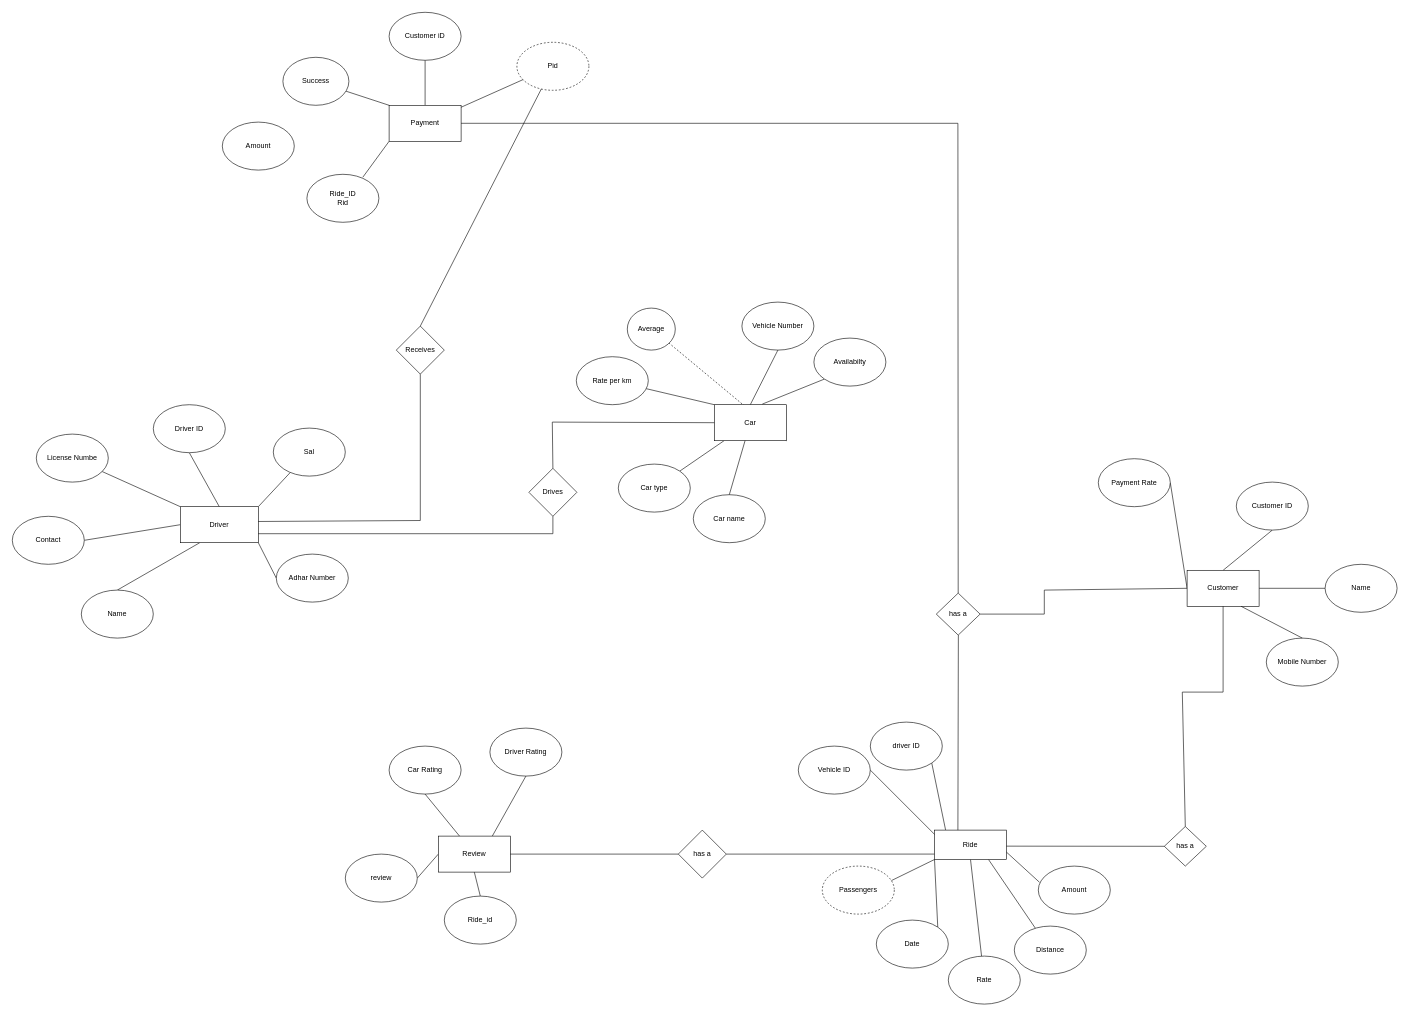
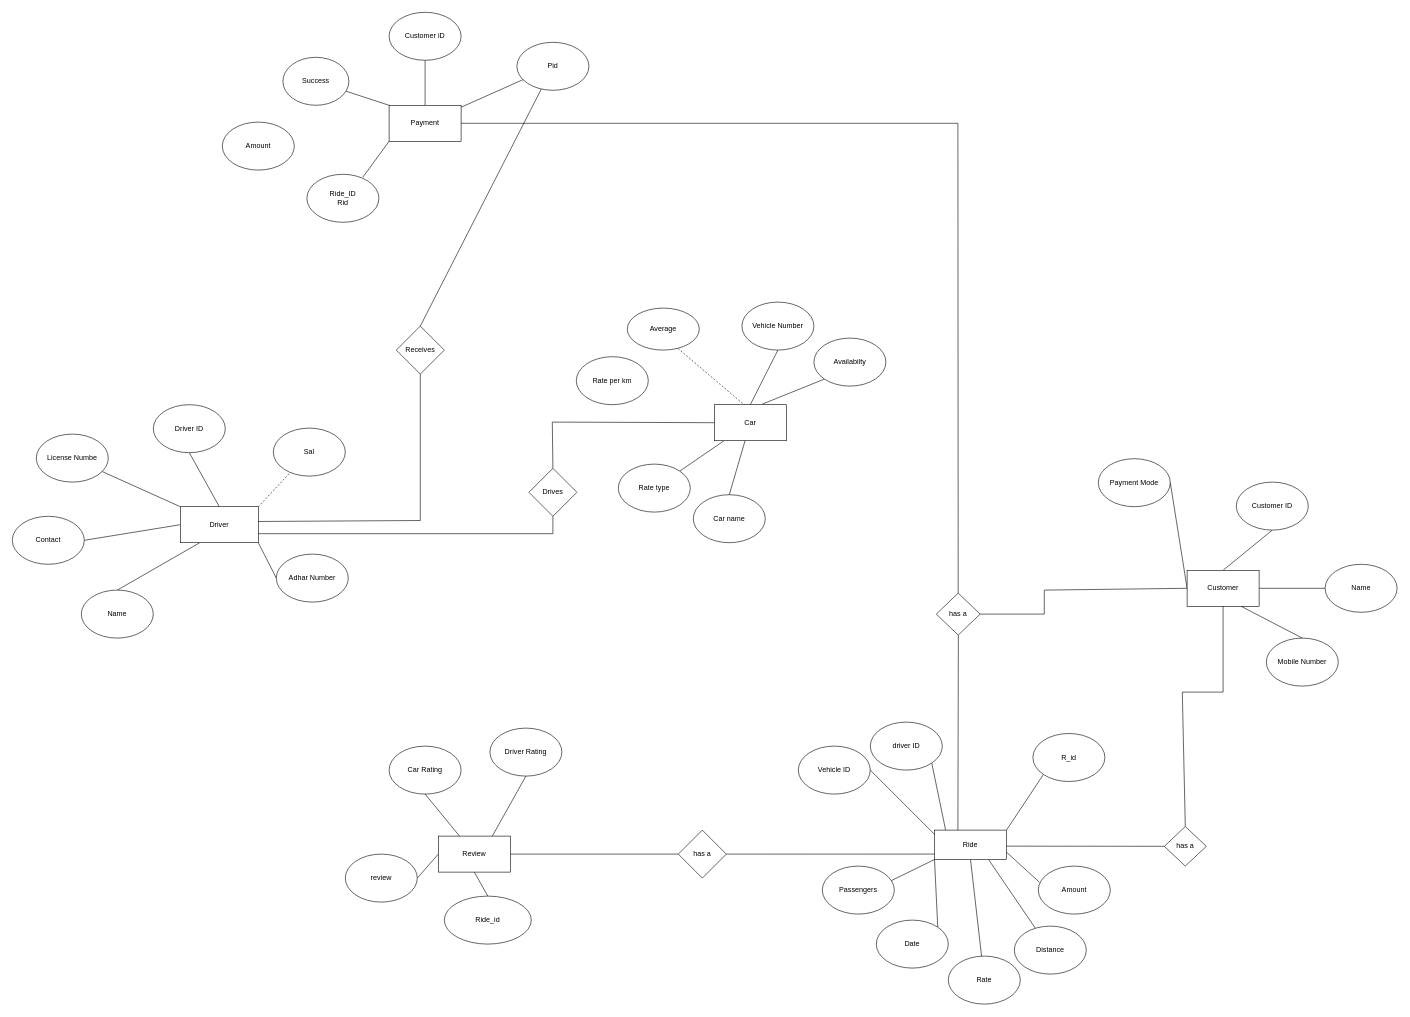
node "Pid": style dashed -> solid
node "Average": size 48x42 -> 72x42
edge "Rate per km" -- "Car": removed
node "Payment Rate": label "Payment Rate" -> "Payment Mode"
node "Car type": label "Car type" -> "Rate type"
edge "Sal" -- "Driver": style solid -> dashed
node "R_id": added
edge "R_id" -- "Ride": added
node "Passengers": style dashed -> solid
node "Ride_id": size 72x48 -> 87x48
